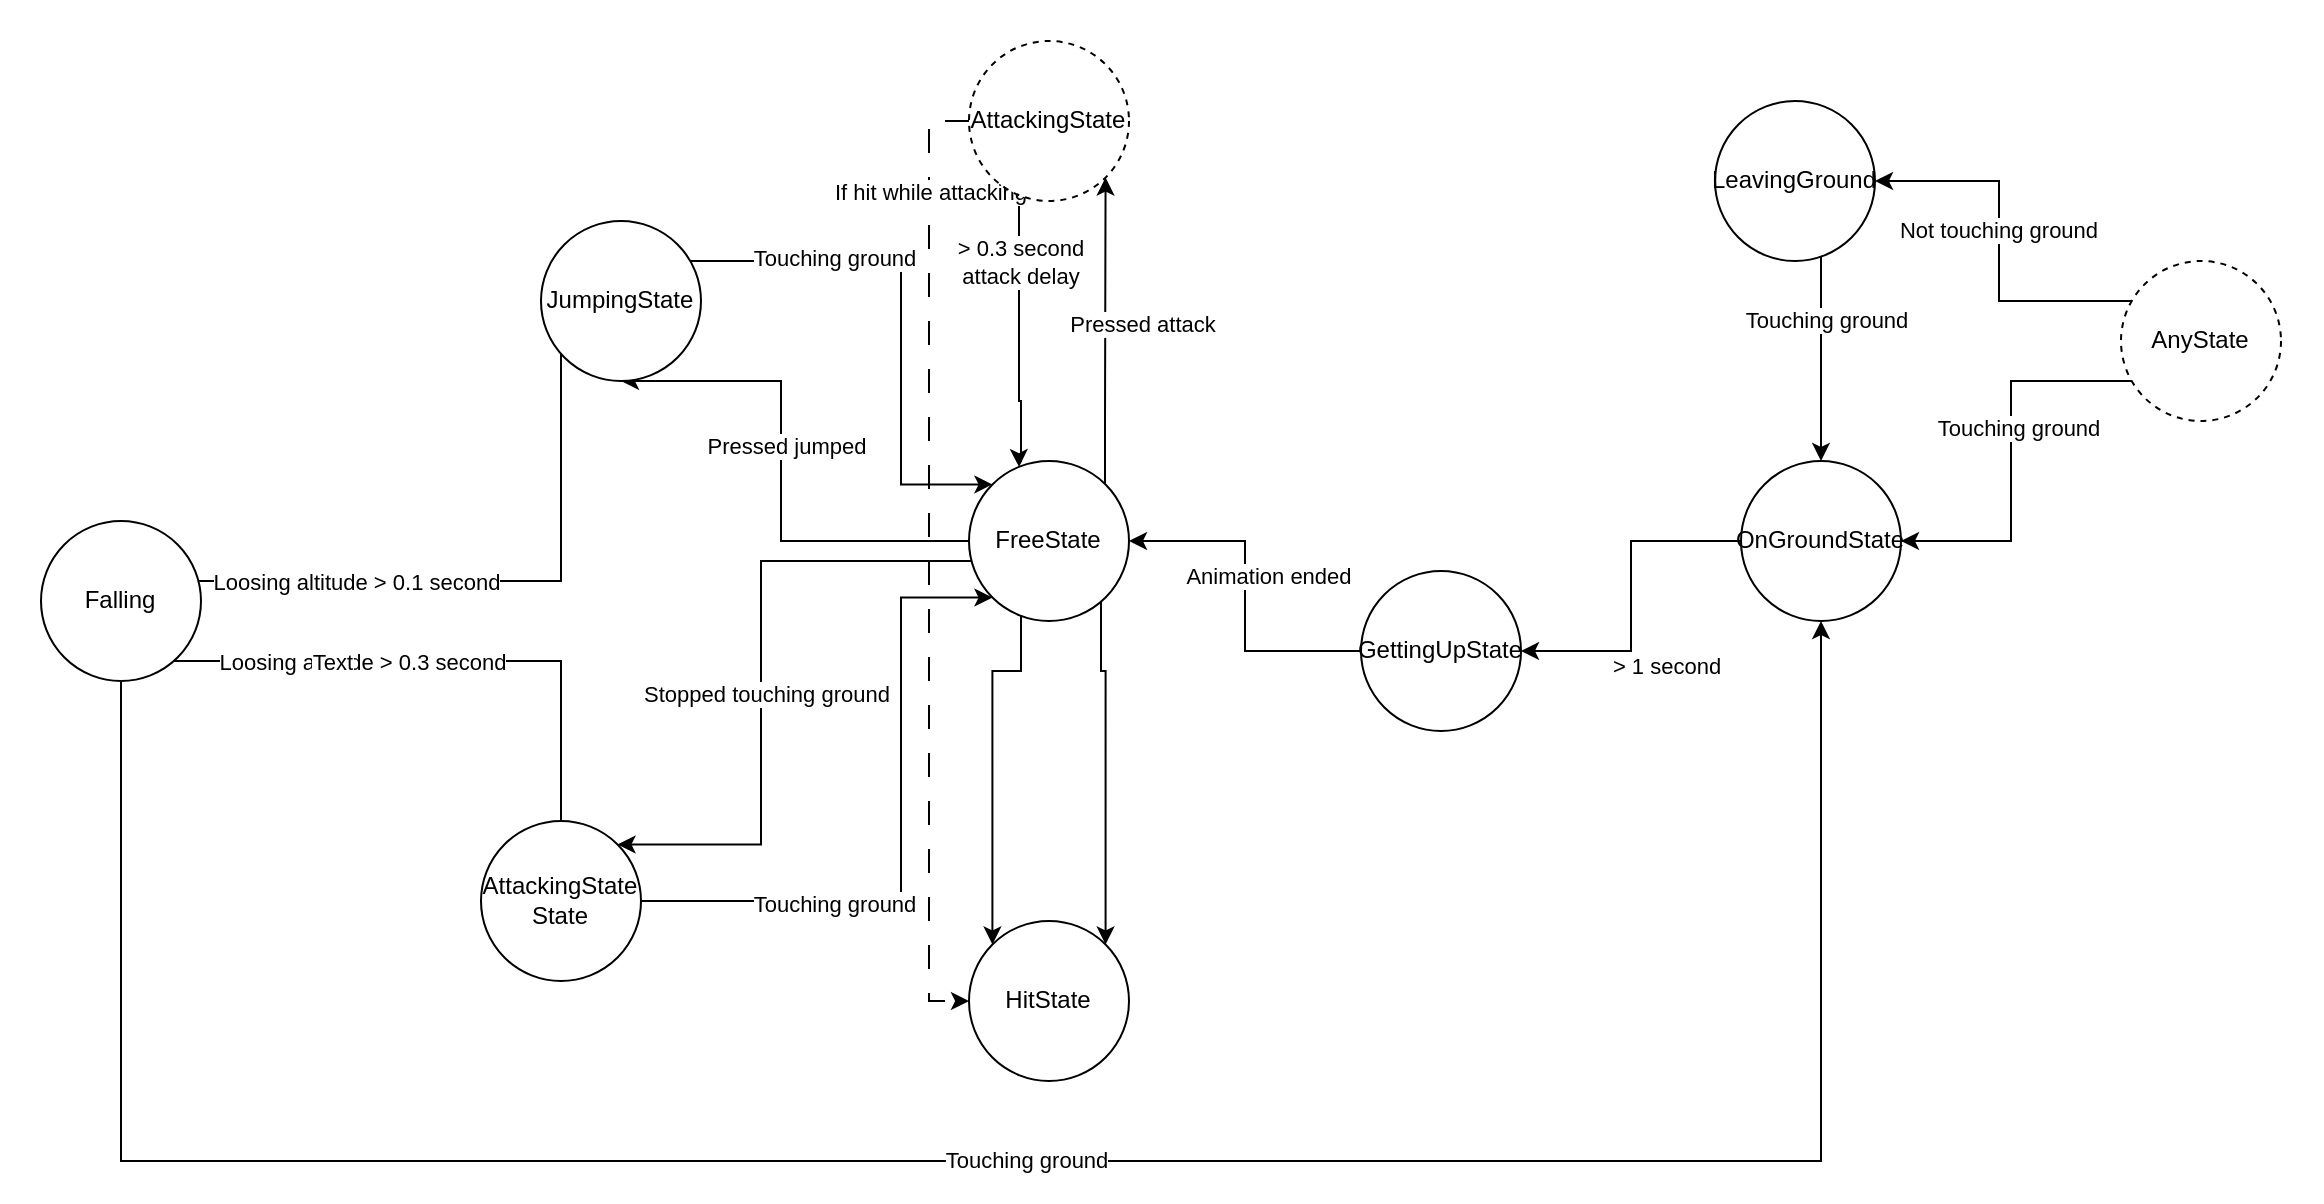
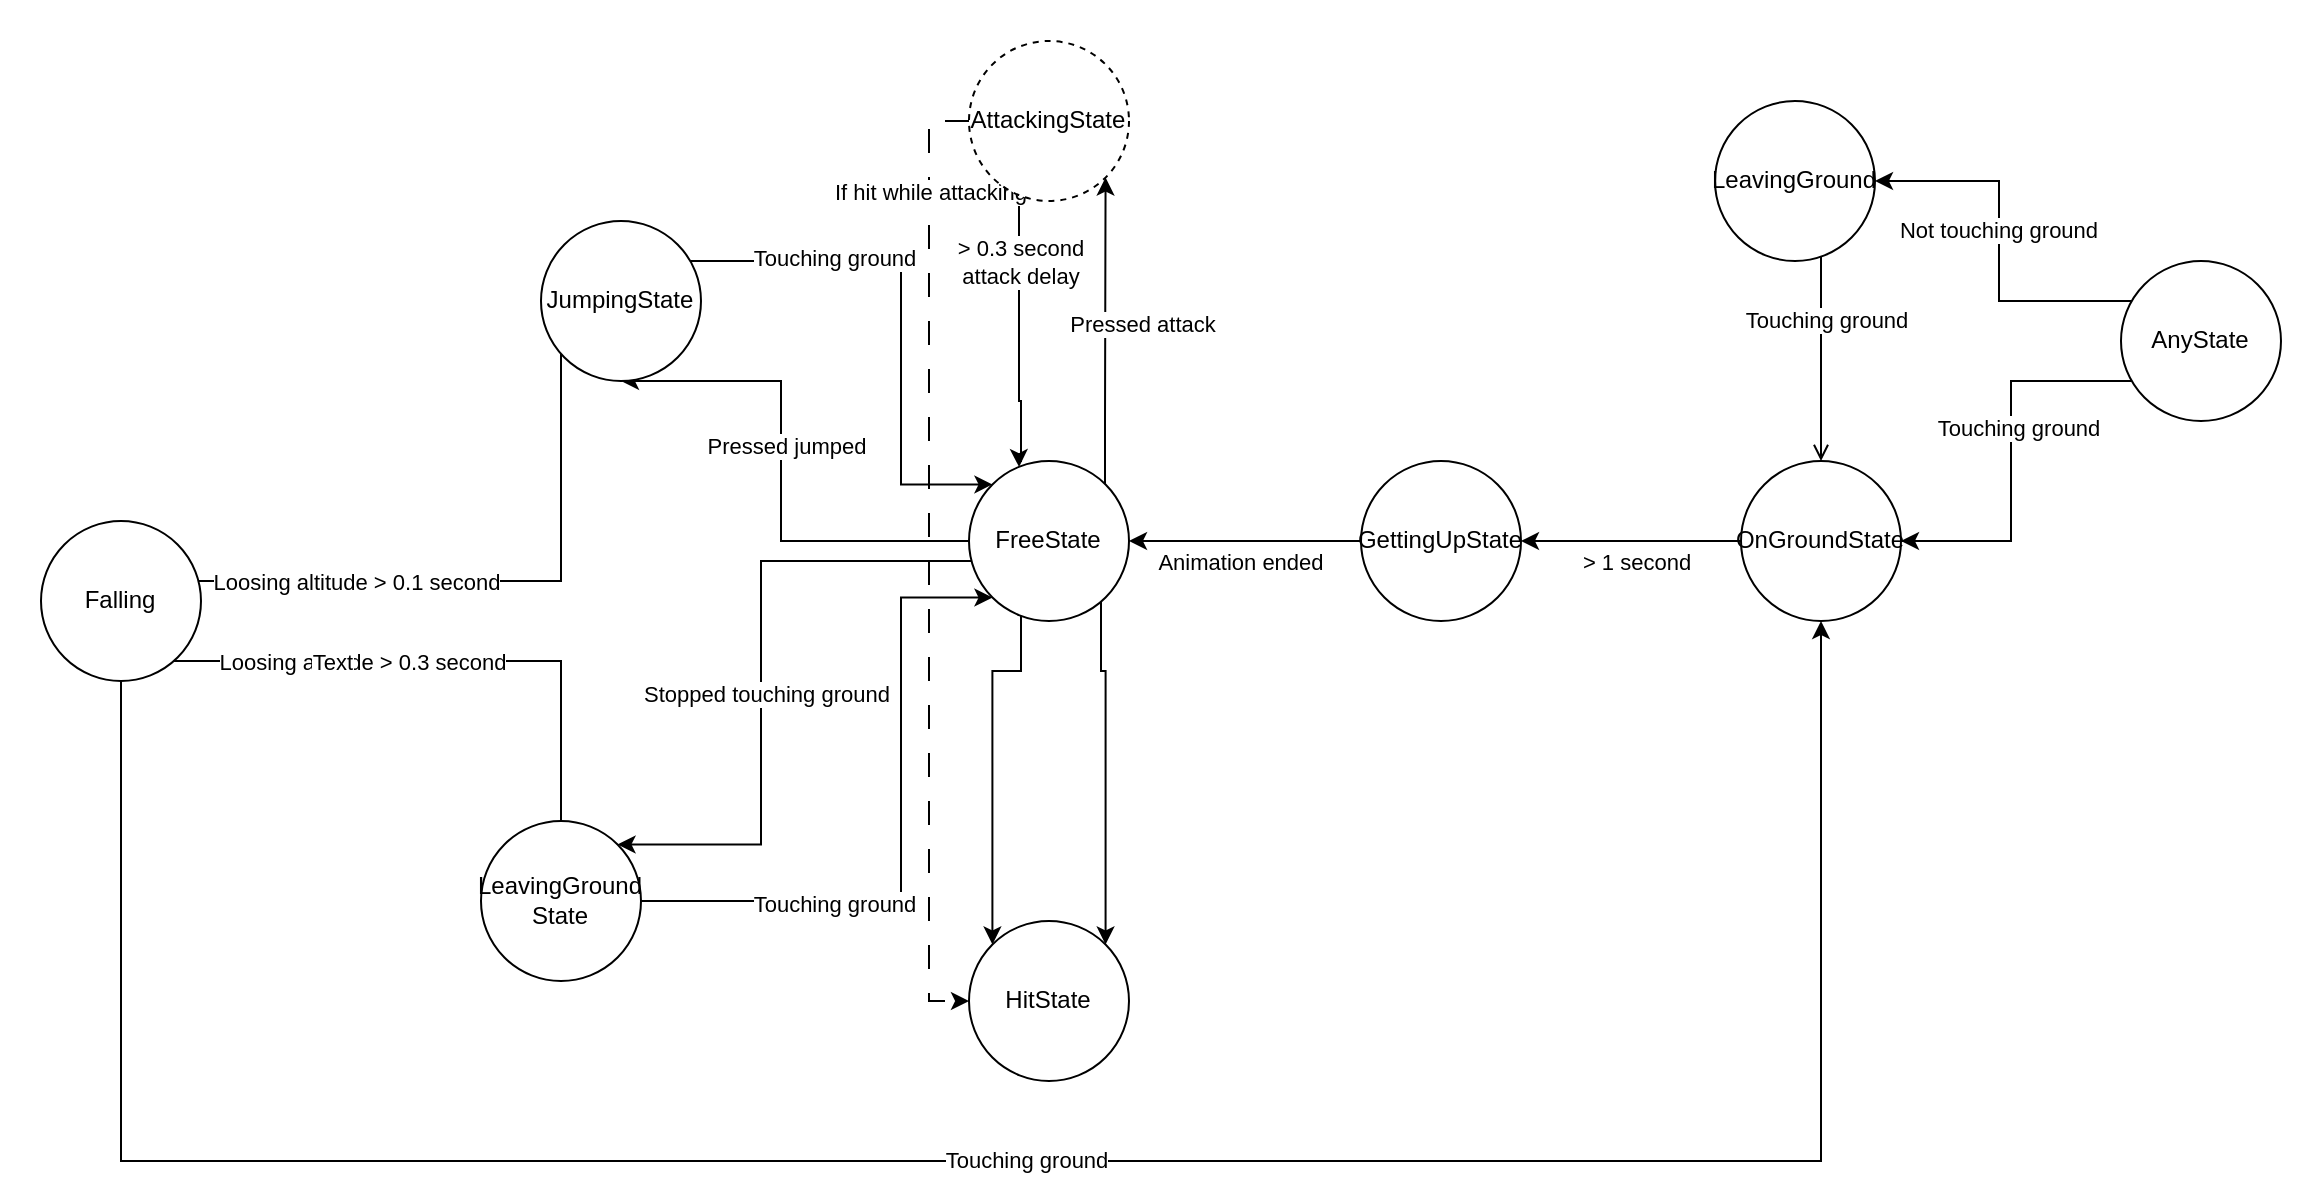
node "AnyState": style dashed -> solid
edge "LeavingGround" -> "OnGroundState": arrowhead classic -> open
node "GettingUpState": moved (1441, 651) -> (1441, 541)
node "AttackingState State": label "AttackingState State" -> "LeavingGround State"
